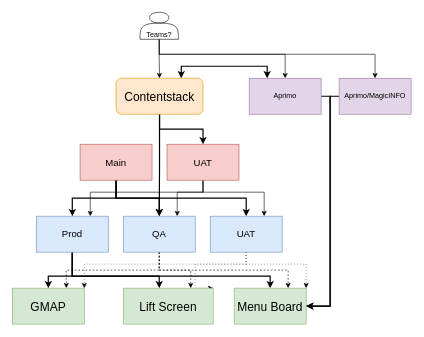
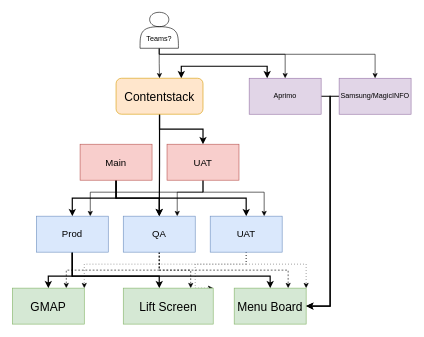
node "Teams?": size 38x27 -> 38x36
node "Aprimo/MagicINFO": label "Aprimo/MagicINFO" -> "Samsung/MagicINFO"
